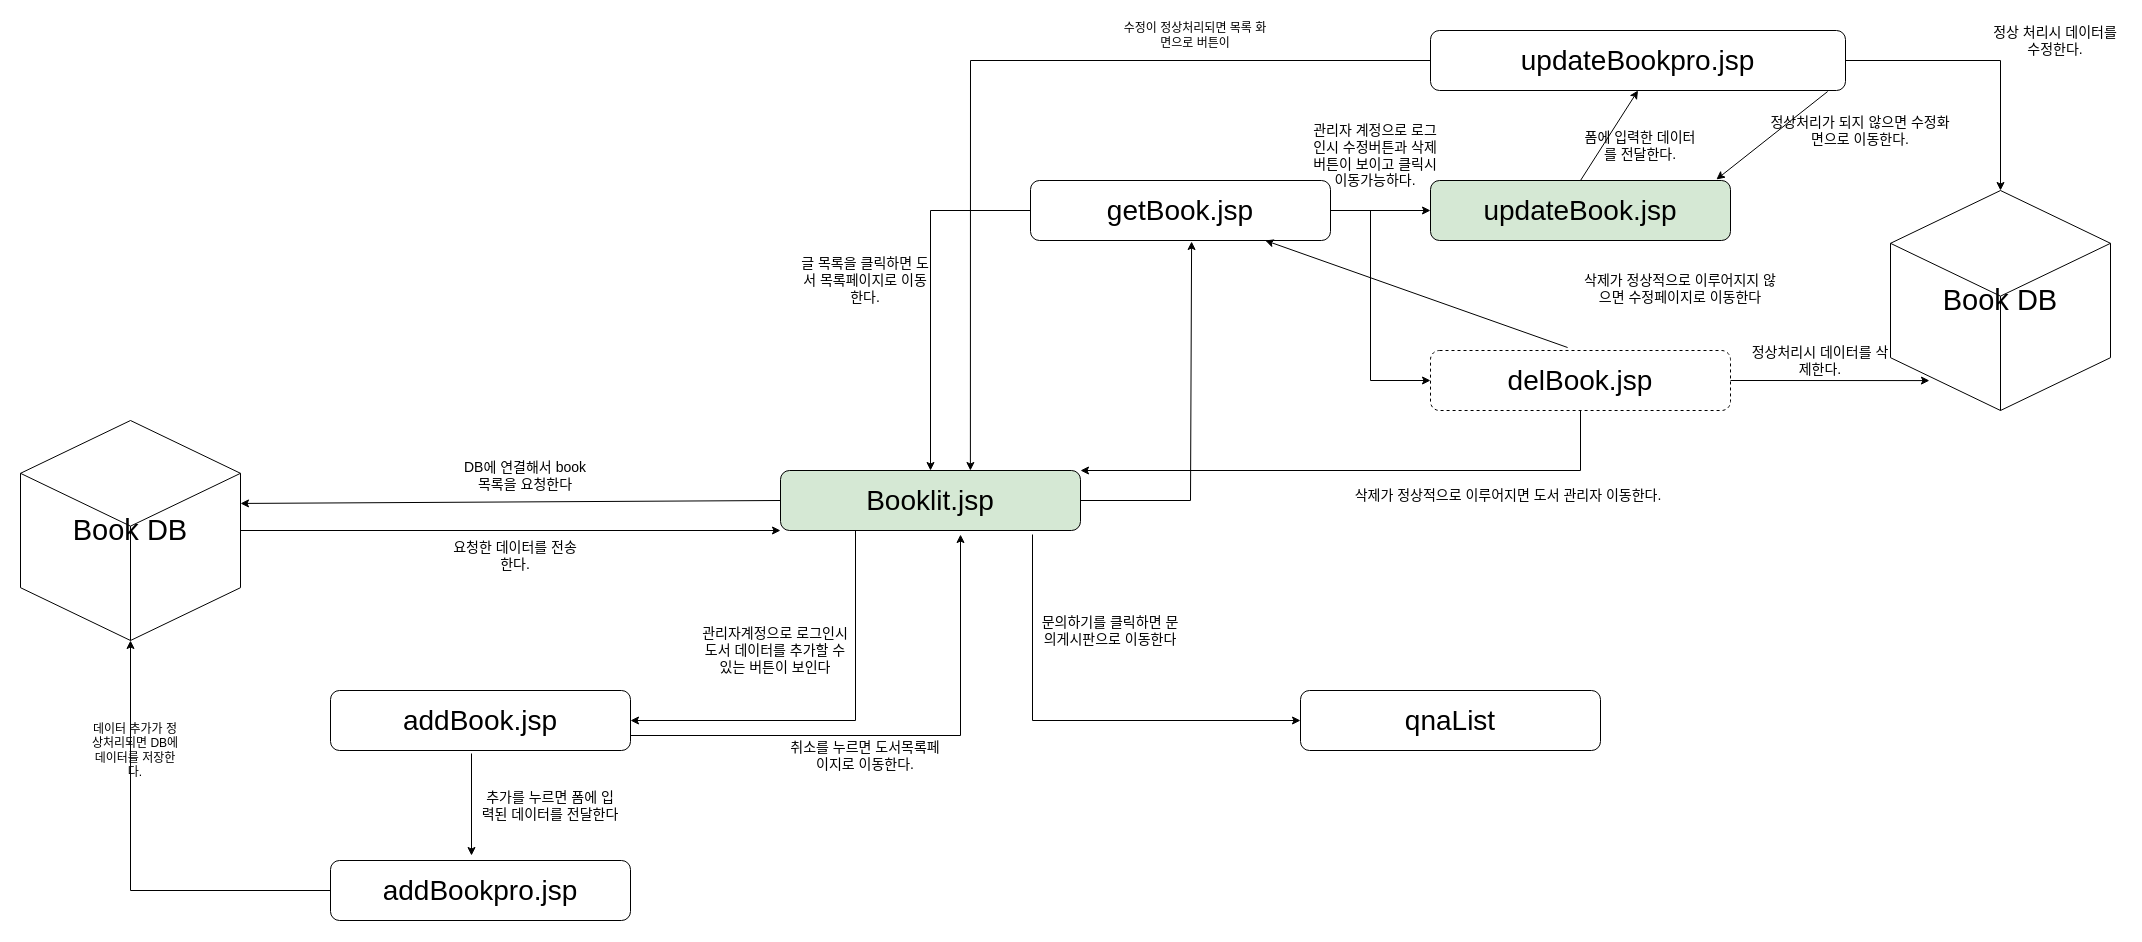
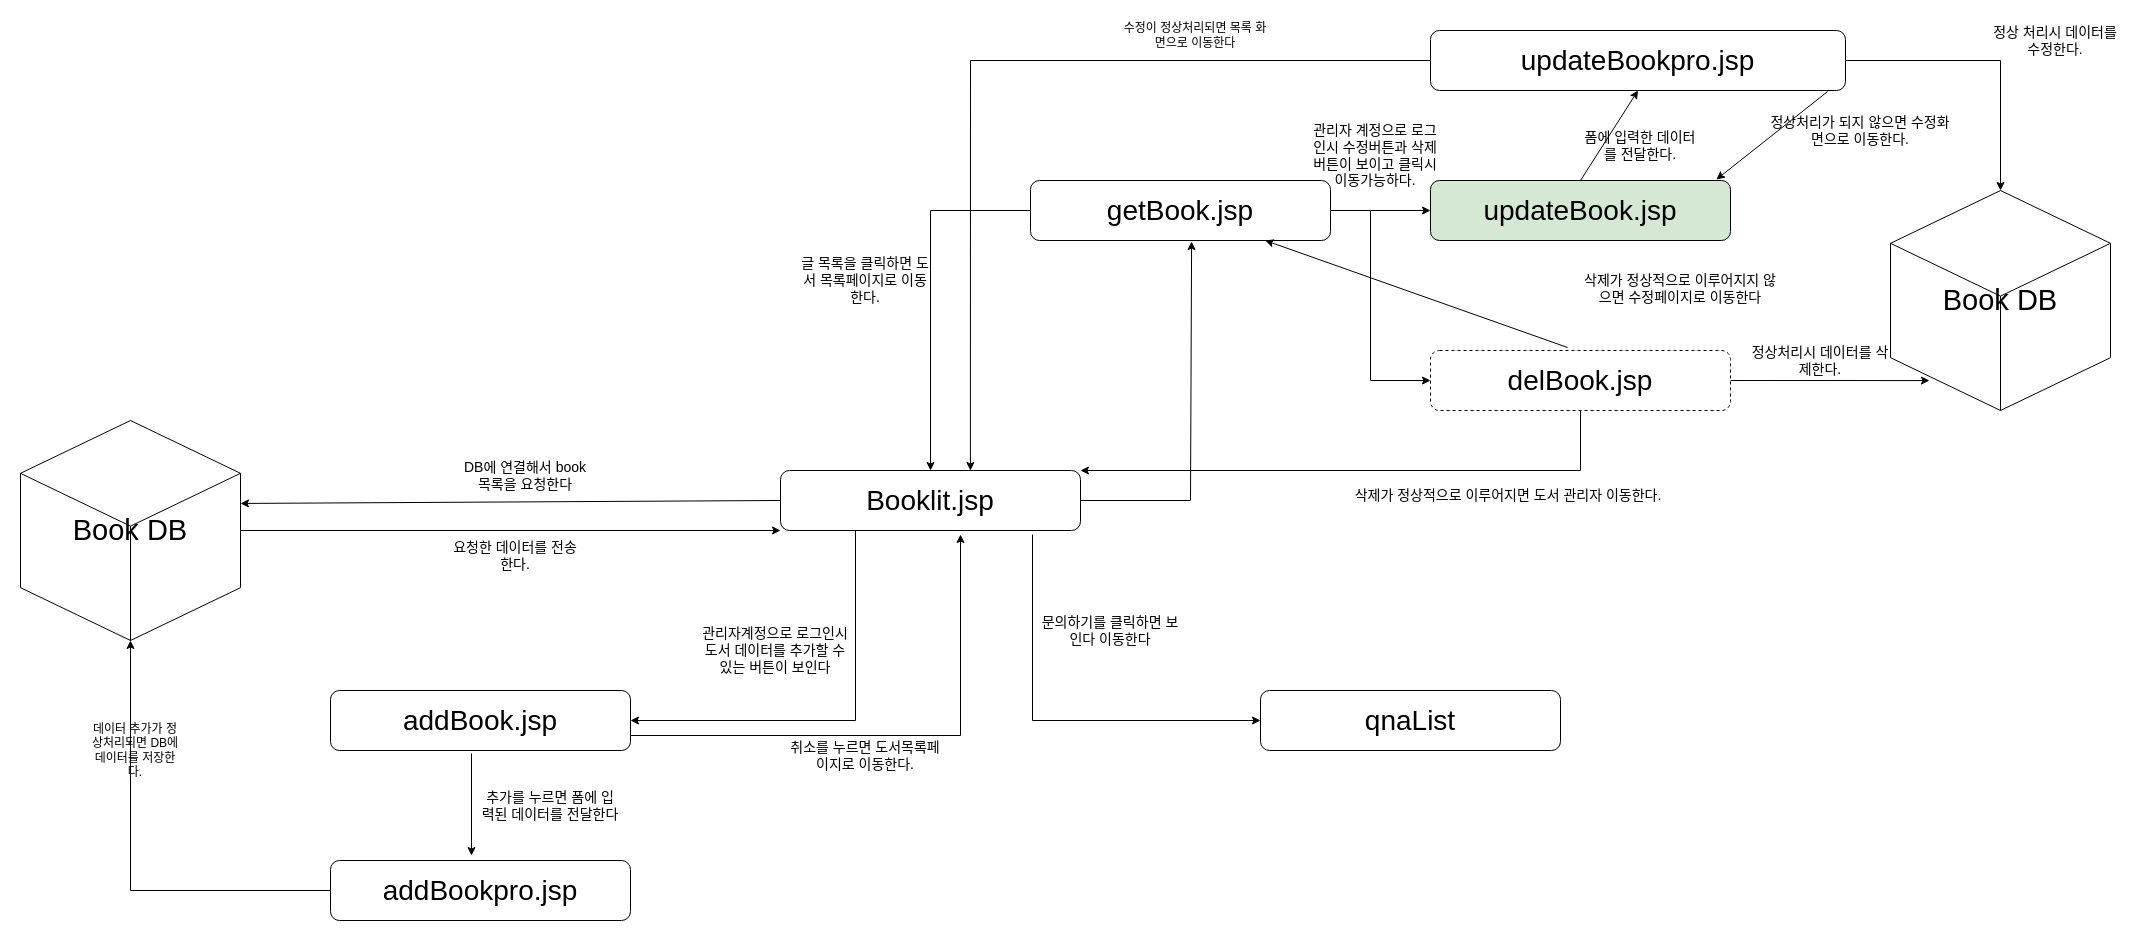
node "수정이 정상처리되면 목록 화면으로 버튼이": label "수정이 정상처리되면 목록 화면으로 버튼이" -> "수정이 정상처리되면 목록 화면으로 이동한다"
node "Booklit.jsp": fillcolor #d5e8d4 -> #ffffff
node "문의하기를 클릭하면 문의게시판으로 이동한다": label "문의하기를 클릭하면 문의게시판으로 이동한다" -> "문의하기를 클릭하면 보인다 이동한다"
node "qnaList": moved (1451, 721) -> (1411, 721)
